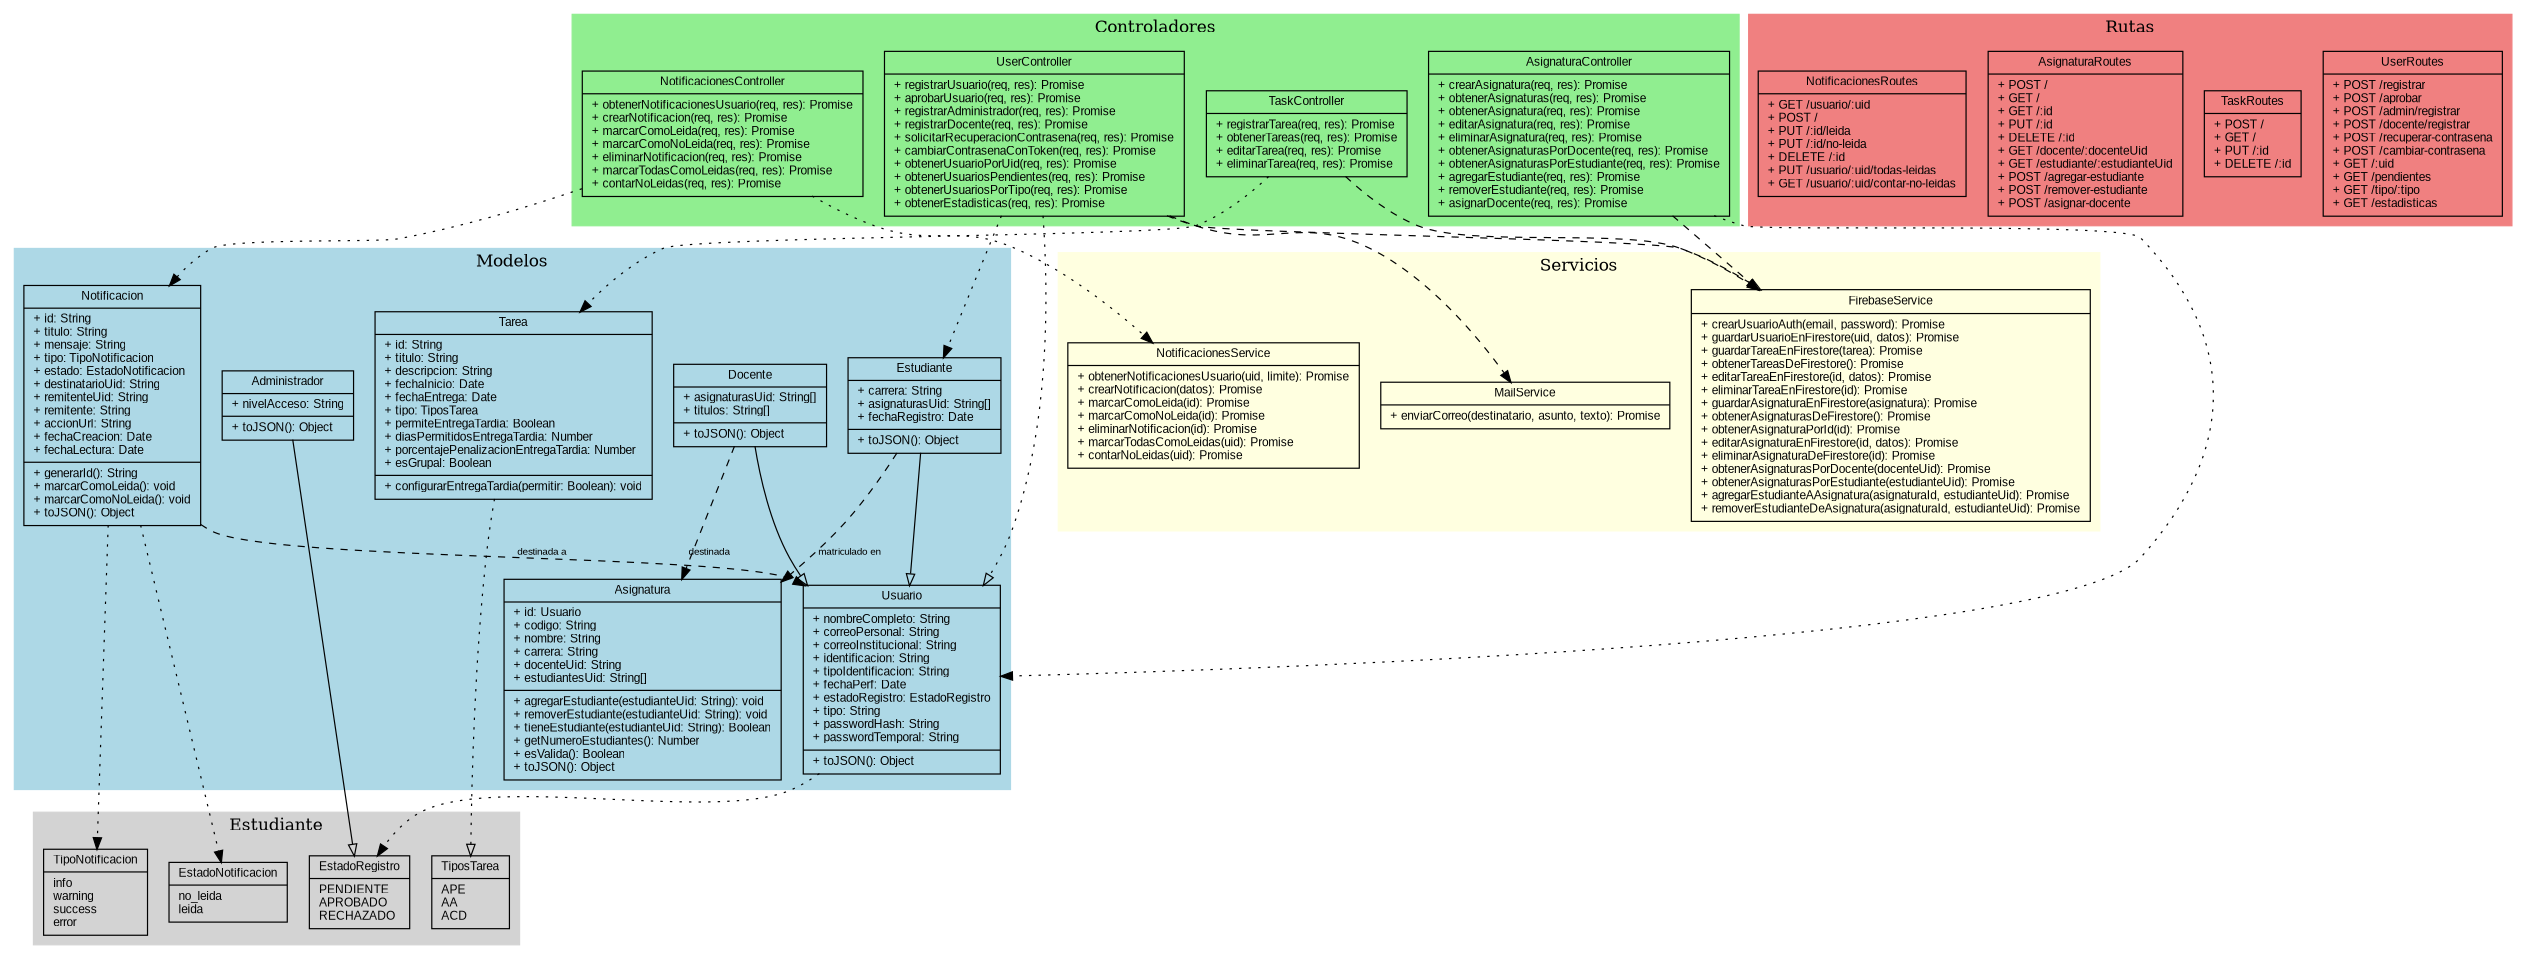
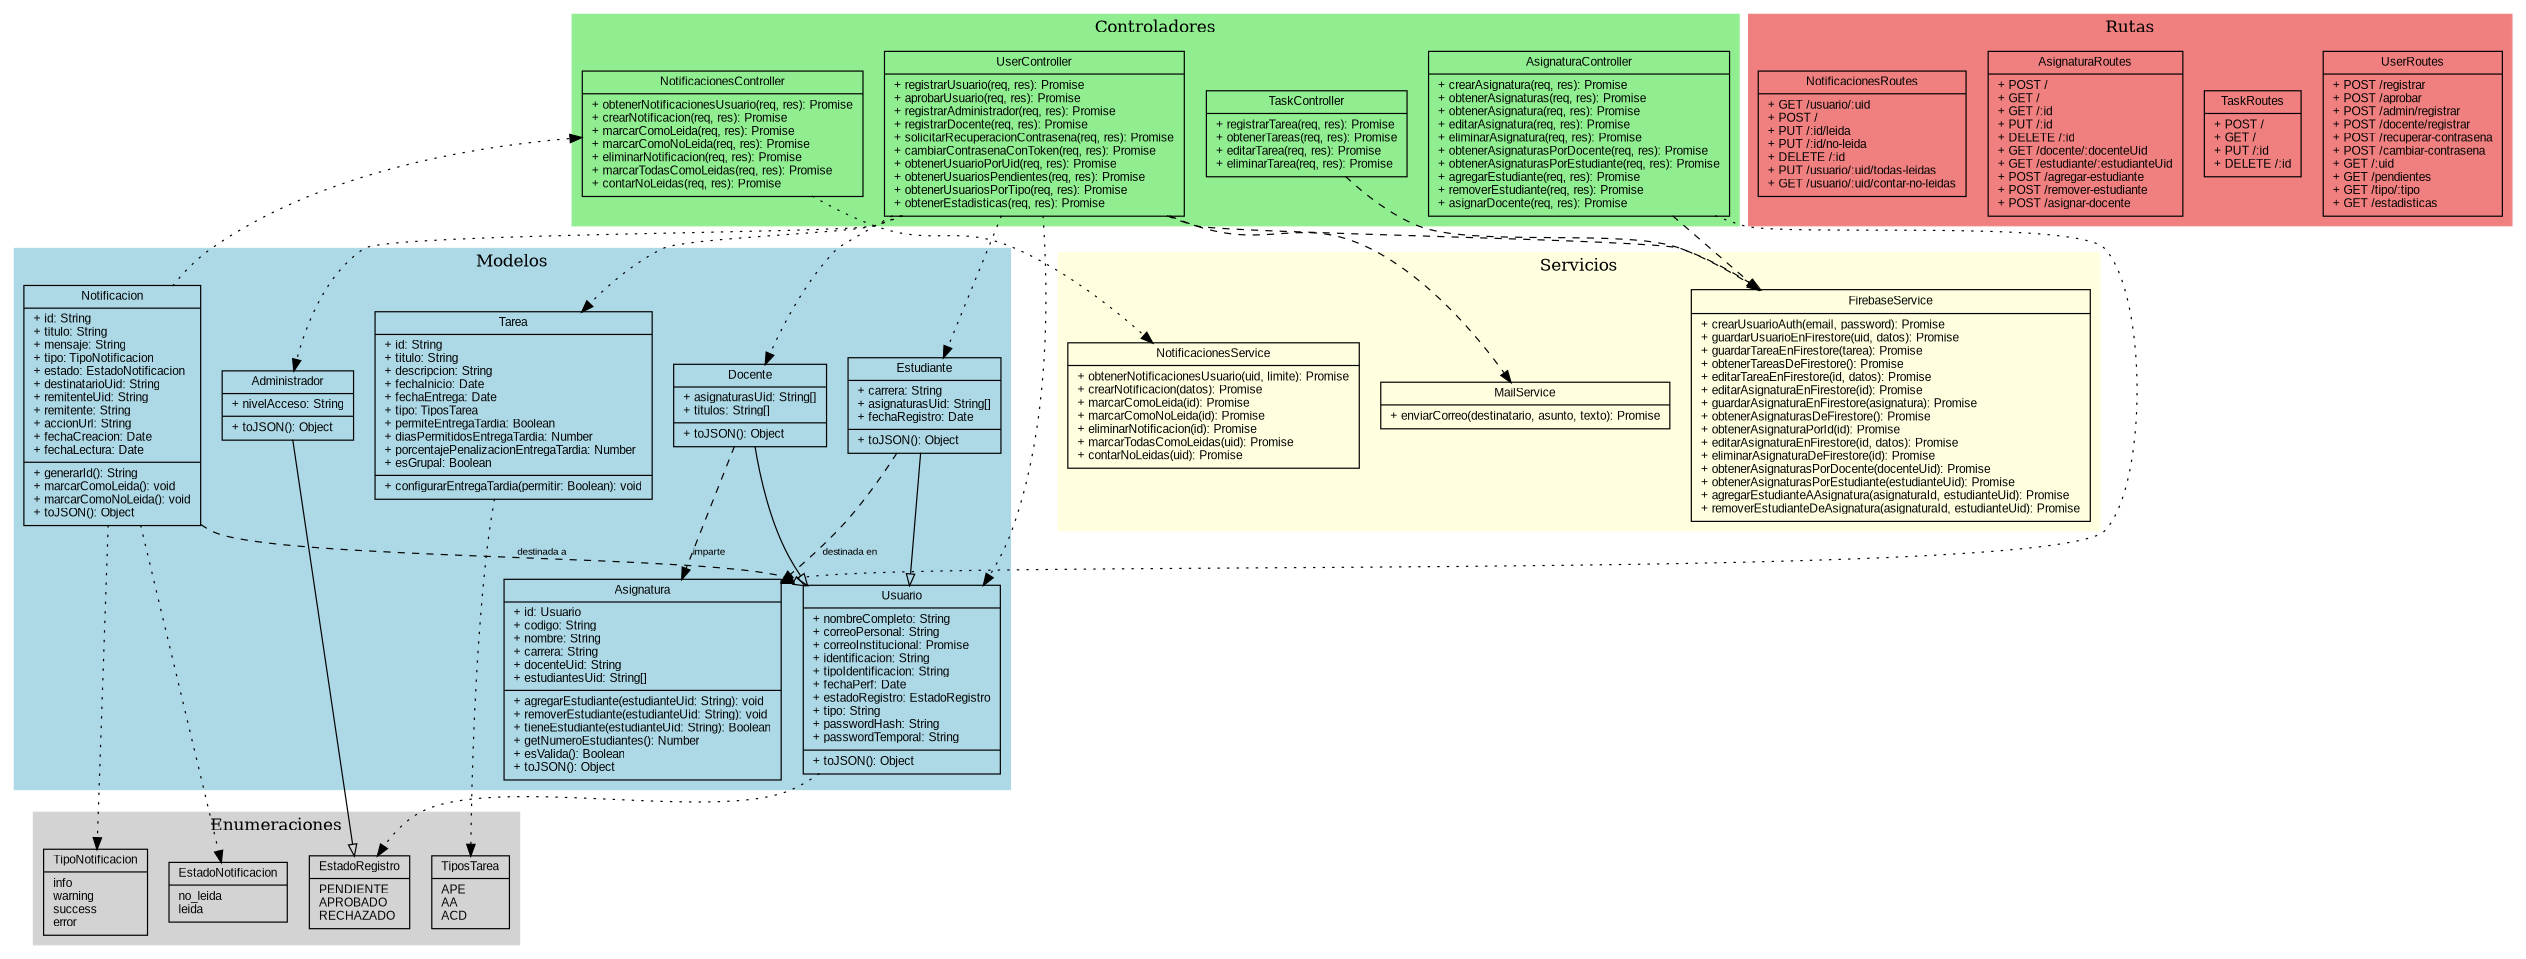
edge "UserController" -> "Administrador": added
edge "TaskController" -> "Tarea": now "UserController" -> "Tarea"
edge "NotificacionesController" -> "Notificacion": reversed
edge "UserController" -> "Docente": added
node "FirebaseService": text "+ eliminarTareaEnFirestore(id): Promise" -> "+ editarAsignaturaEnFirestore(id): Promise"
edge "UserController" -> "Usuario": arrowhead empty -> normal
edge "Docente" -> "Asignatura": label "destinada" -> "imparte"
edge "Estudiante" -> "Asignatura": label "matriculado en" -> "destinada en"
edge "Notificacion" -> "Usuario": arrowhead normal -> empty
edge "AsignaturaController" -> "Usuario": now "AsignaturaController" -> "Asignatura"
node "Usuario": text "+ correoInstitucional: String" -> "+ correoInstitucional: Promise"
edge "Tarea" -> "TiposTarea": arrowhead empty -> normal
cluster "Estudiante": label "Estudiante" -> "Enumeraciones"
